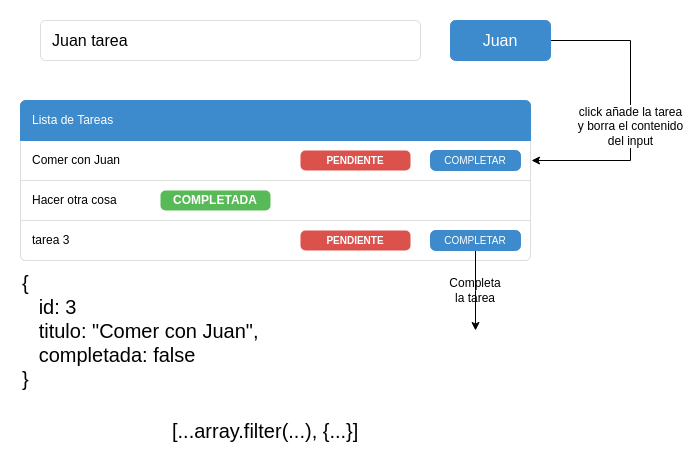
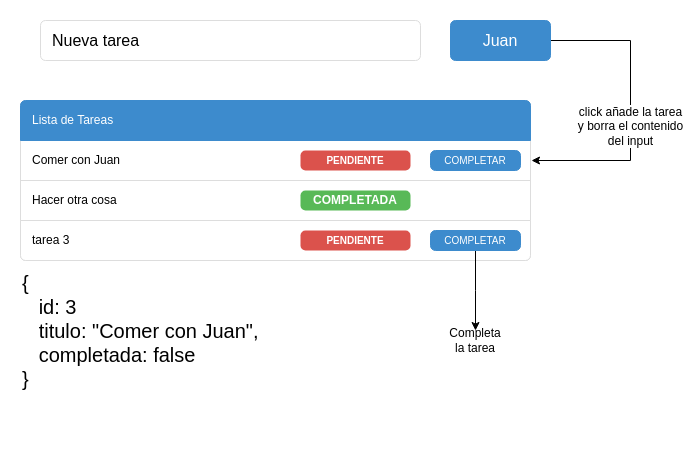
node "Juan tarea": label "Juan tarea" -> "Nueva tarea"
node "COMPLETADA": moved (216, 201) -> (356, 201)
node "Completa la tarea": moved (476, 291) -> (476, 341)
node "[...array.filter(...), {...}]": removed
